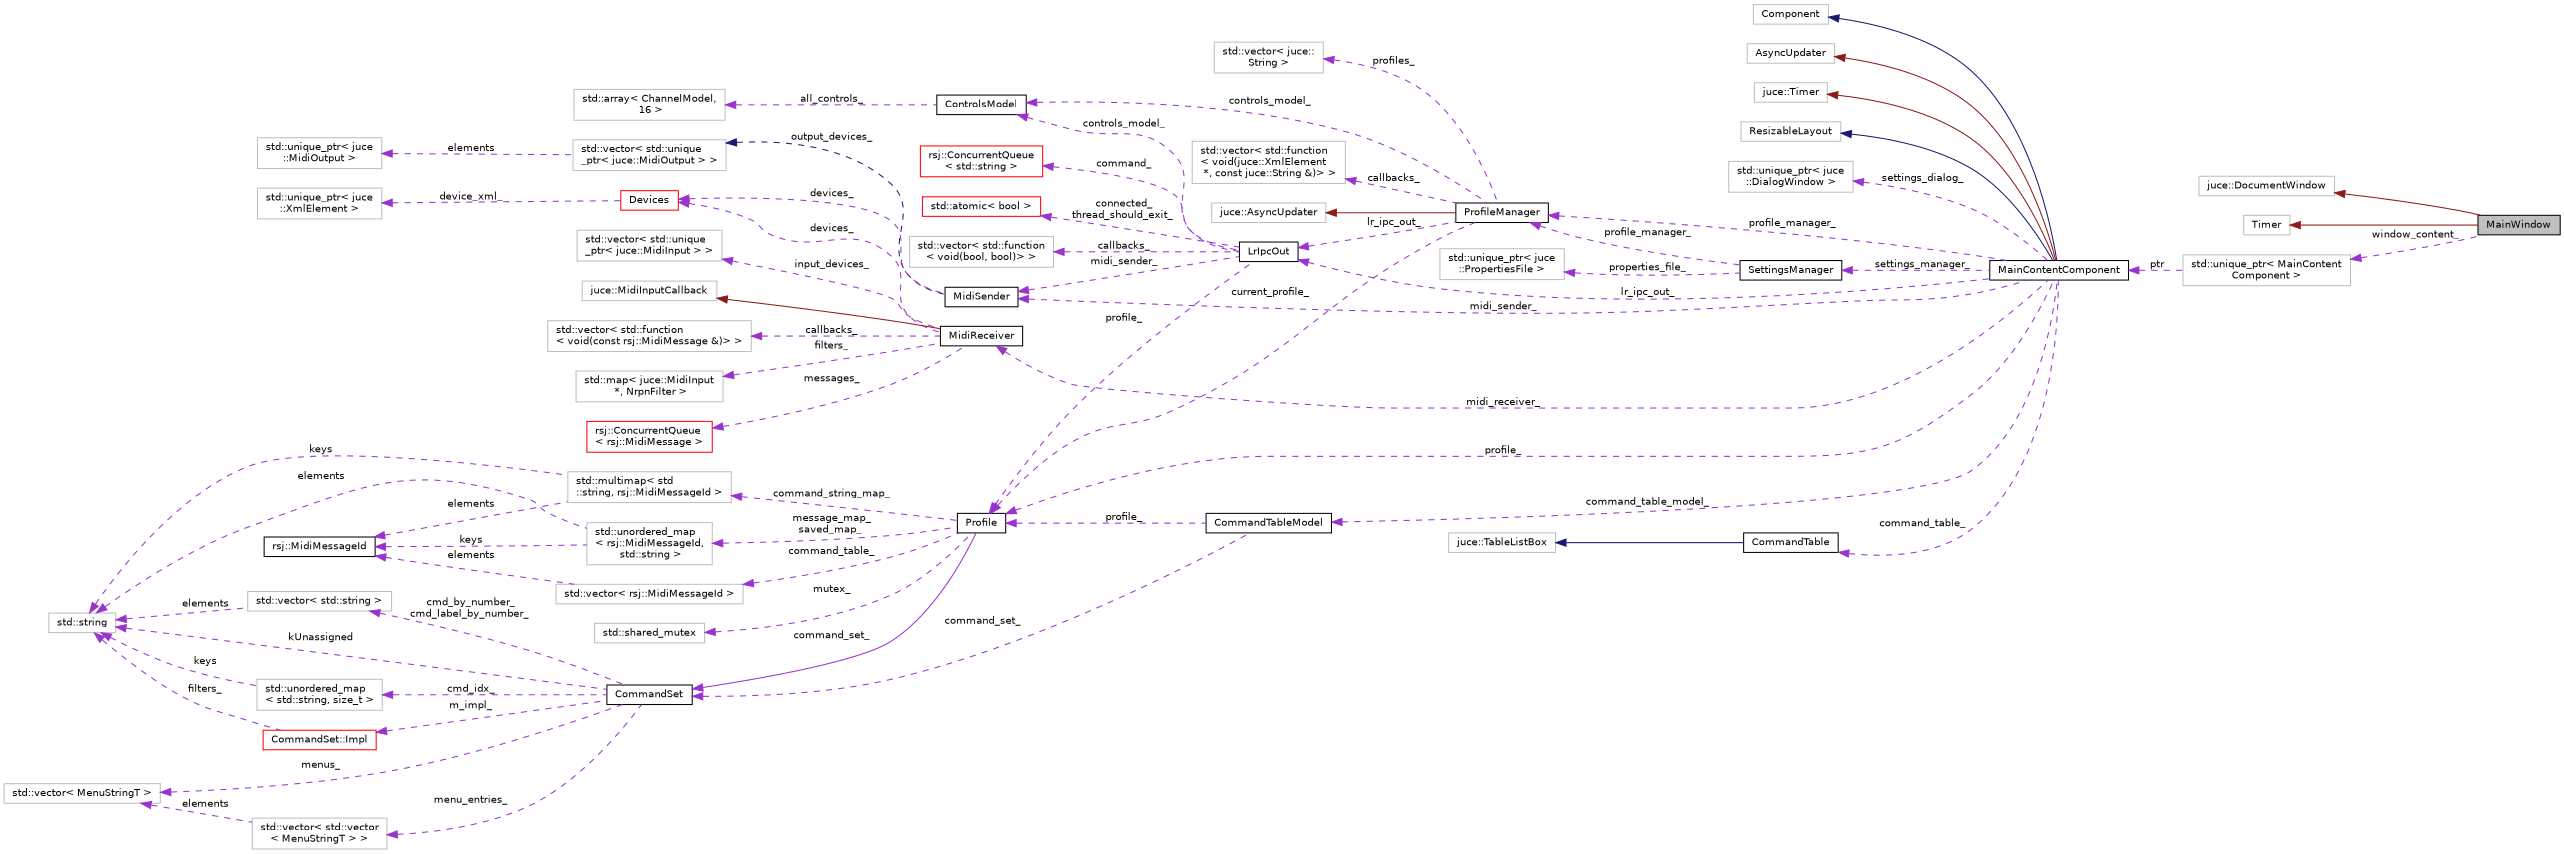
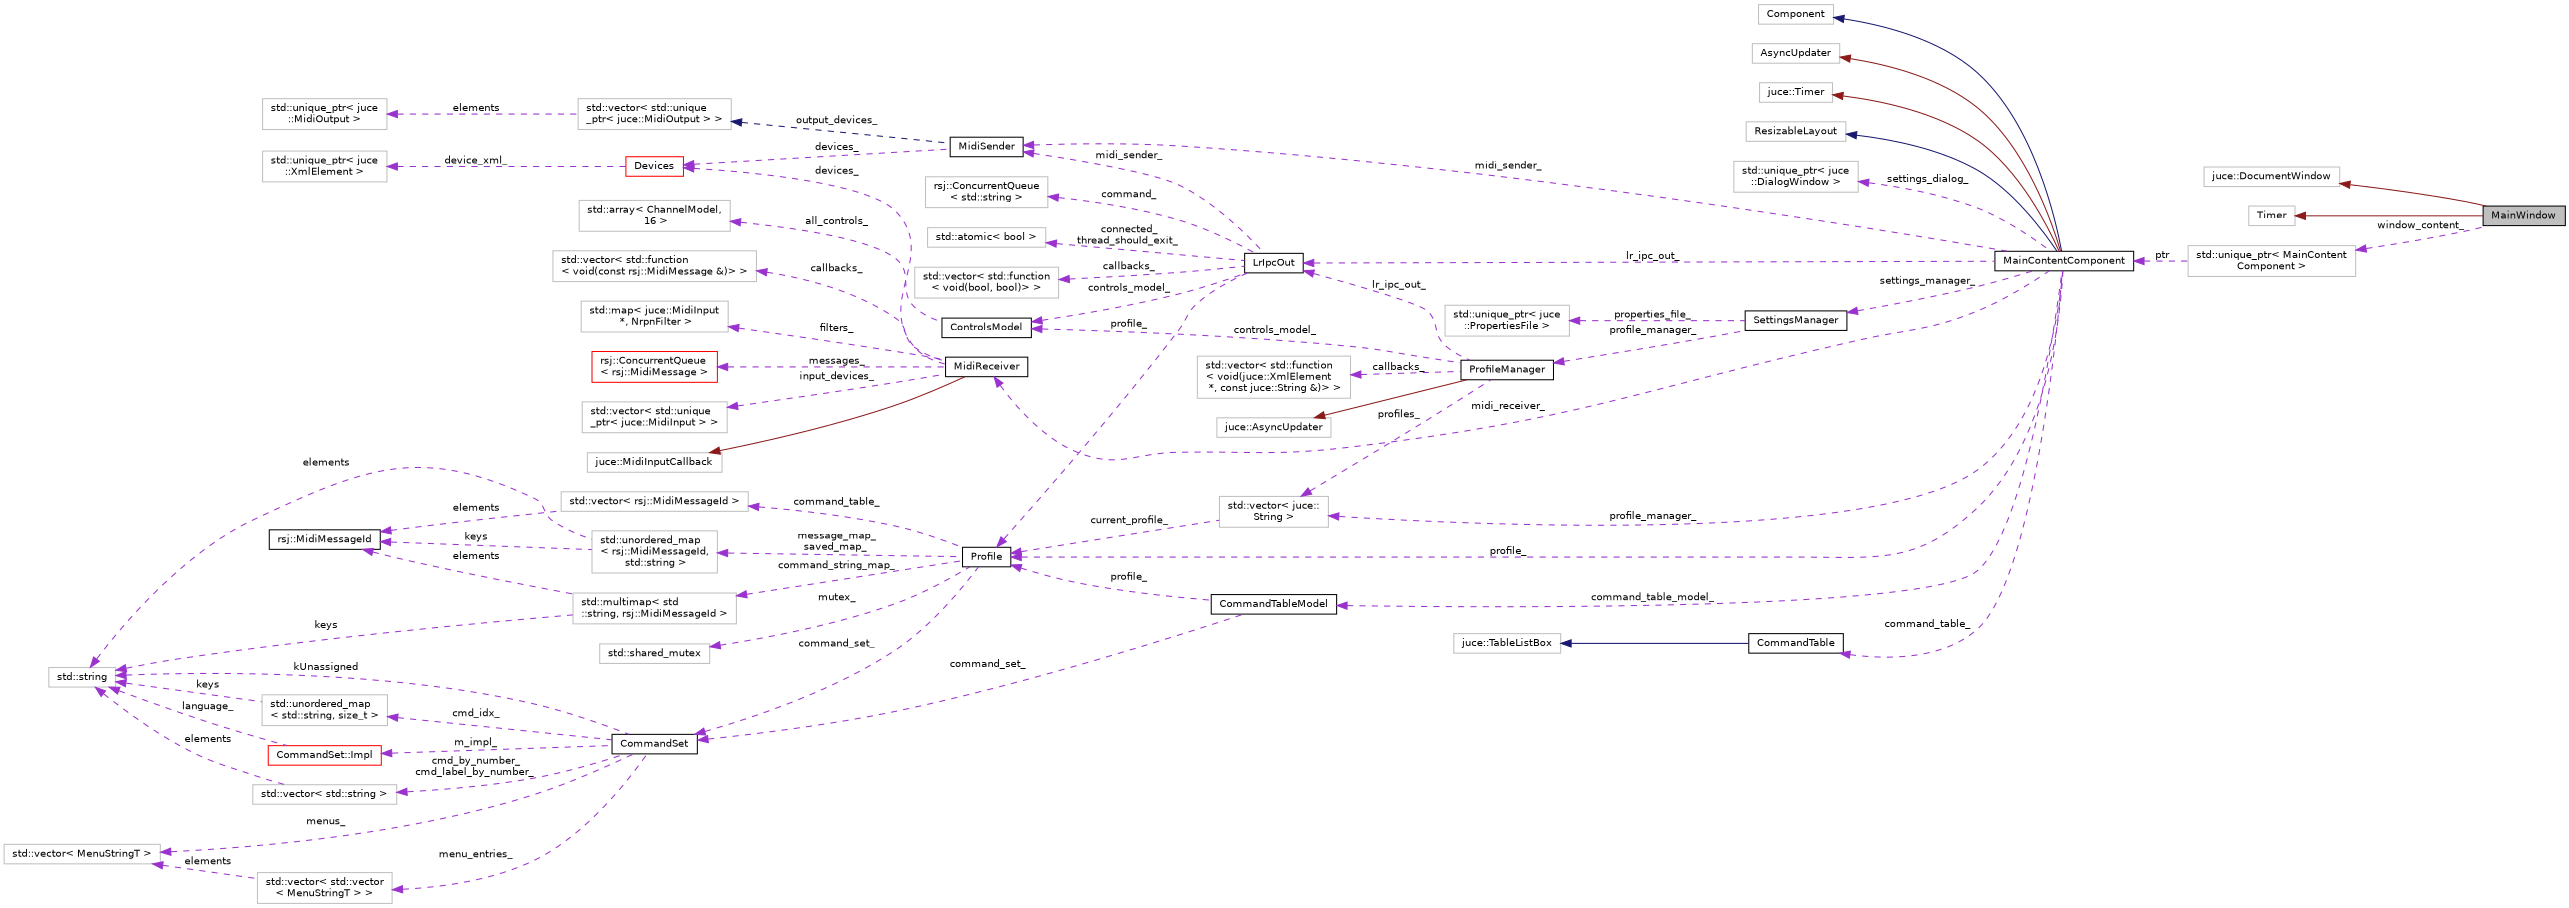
node "rsj::ConcurrentQueue < std::string >": color red -> grey75
node "std::atomic< bool >": color red -> grey75
edge "MainContentComponent" -> "ProfileManager": now "MainContentComponent" -> "std::vector< juce:: String >"
edge "ProfileManager" -> "Profile": now "std::vector< juce:: String >" -> "Profile"
edge "Profile" -> "CommandSet": style solid -> dashed
edge "CommandSet::Impl" -> "std::string": label " filters_" -> " language_"
